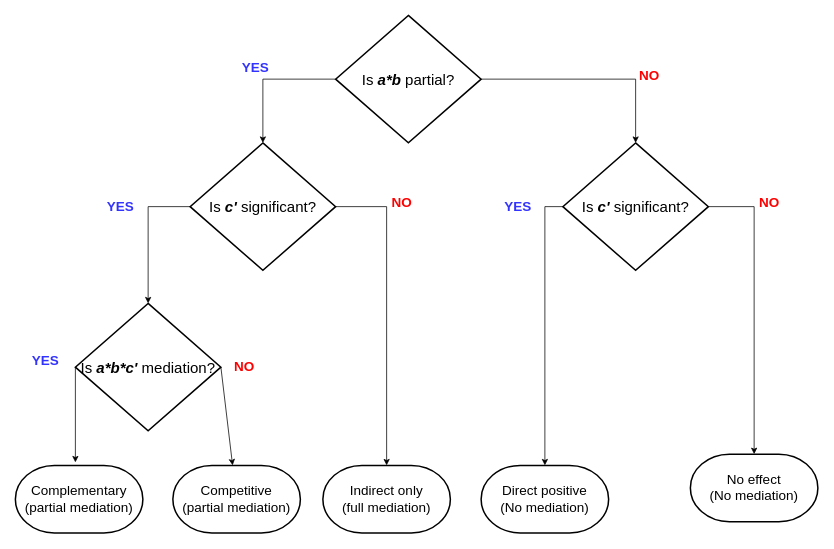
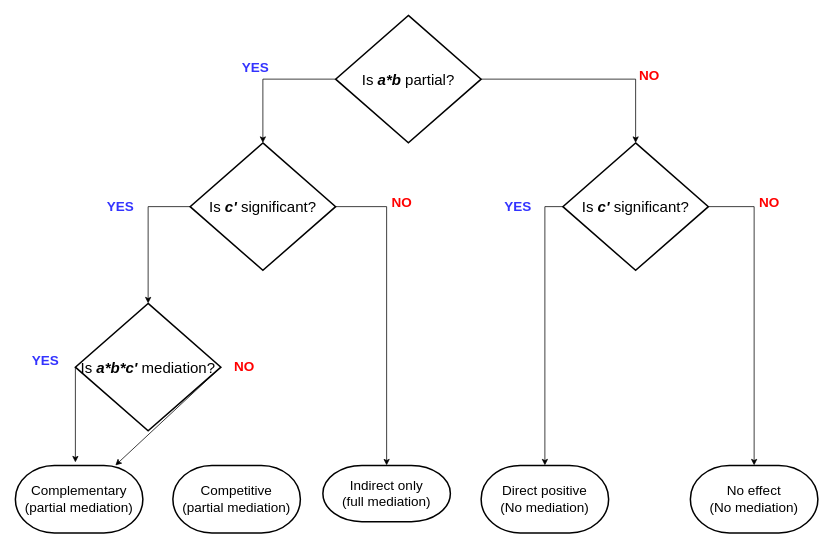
edge "Is a*b*c' mediation?" -> "Competitive (partial mediation)": now "Is a*b*c' mediation?" -> "Complementary (partial mediation)"
node "No effect (No mediation)": moved (754, 488) -> (754, 499)
node "Indirect only (full mediation)": size 128x68 -> 128x56
